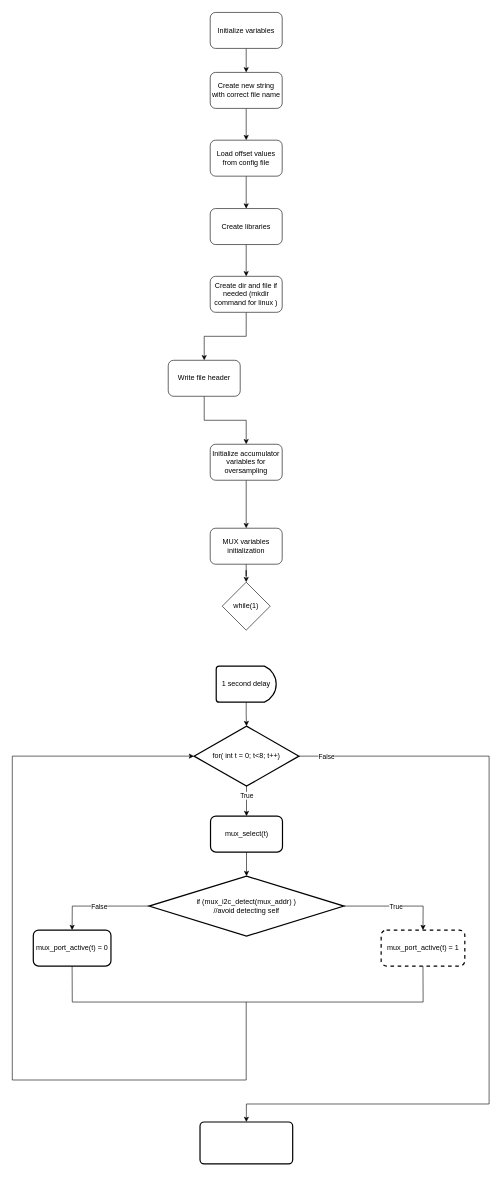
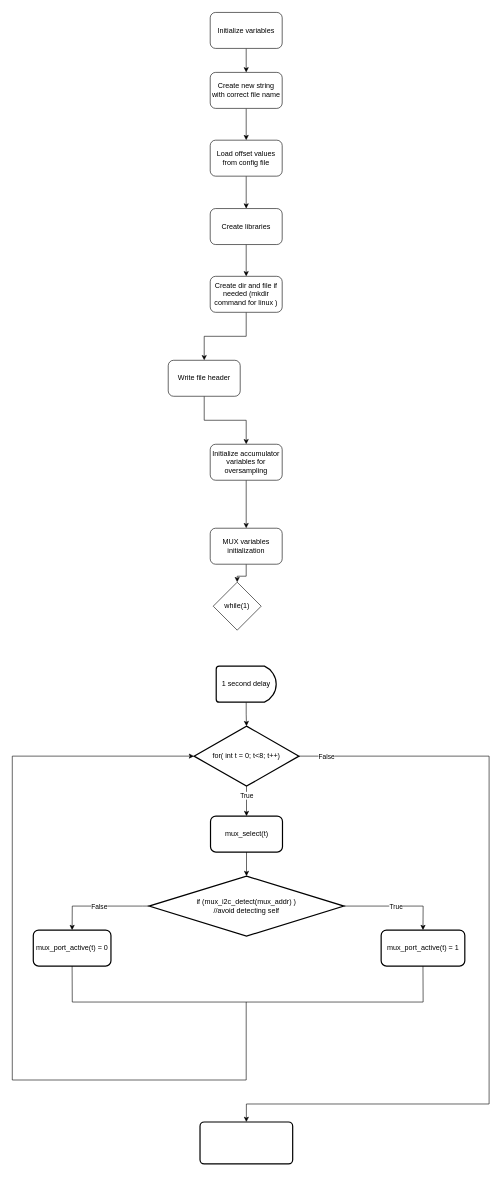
node "while(1)": moved (246, 606) -> (237, 606)
node "mux_port_active(t) = 1": style dashed -> solid
